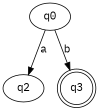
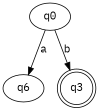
node "q2": label "q2" -> "q6"
